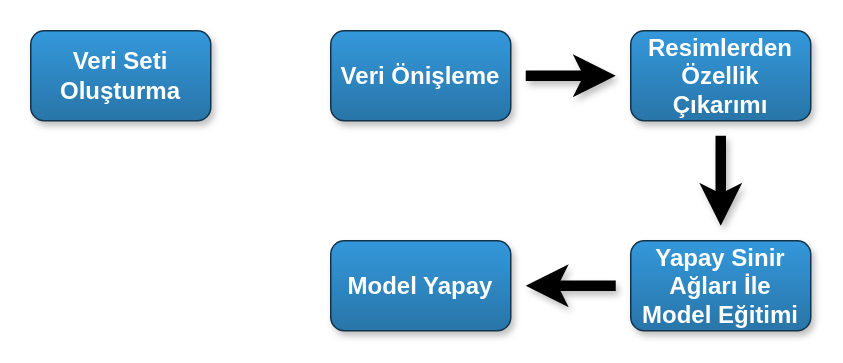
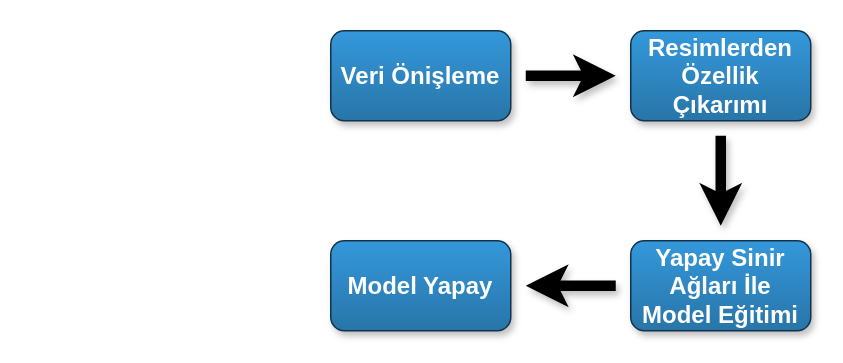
node "Veri Seti Oluşturma": removed
